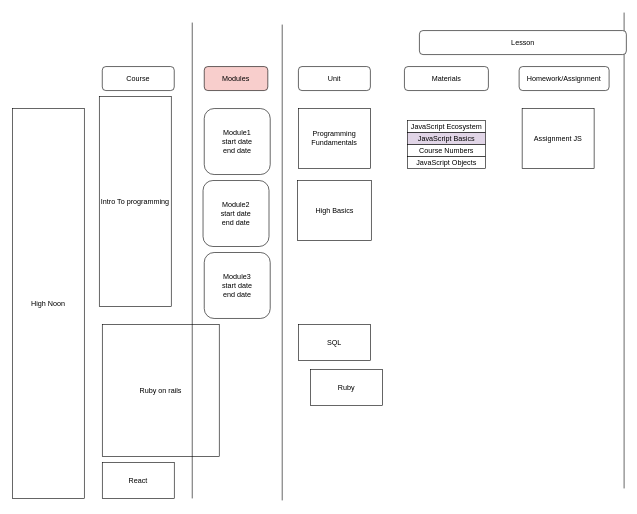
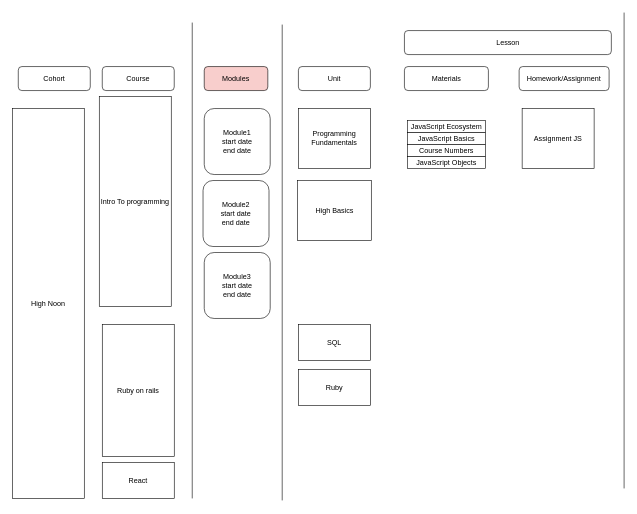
node "Lesson": moved (523, 42) -> (508, 42)
node "Cohort": added
node "JavaScript Basics": fillcolor #e1d5e7 -> #ffffff
node "Ruby": moved (347, 387) -> (335, 387)
node "Ruby on rails": size 117x132 -> 72x132
